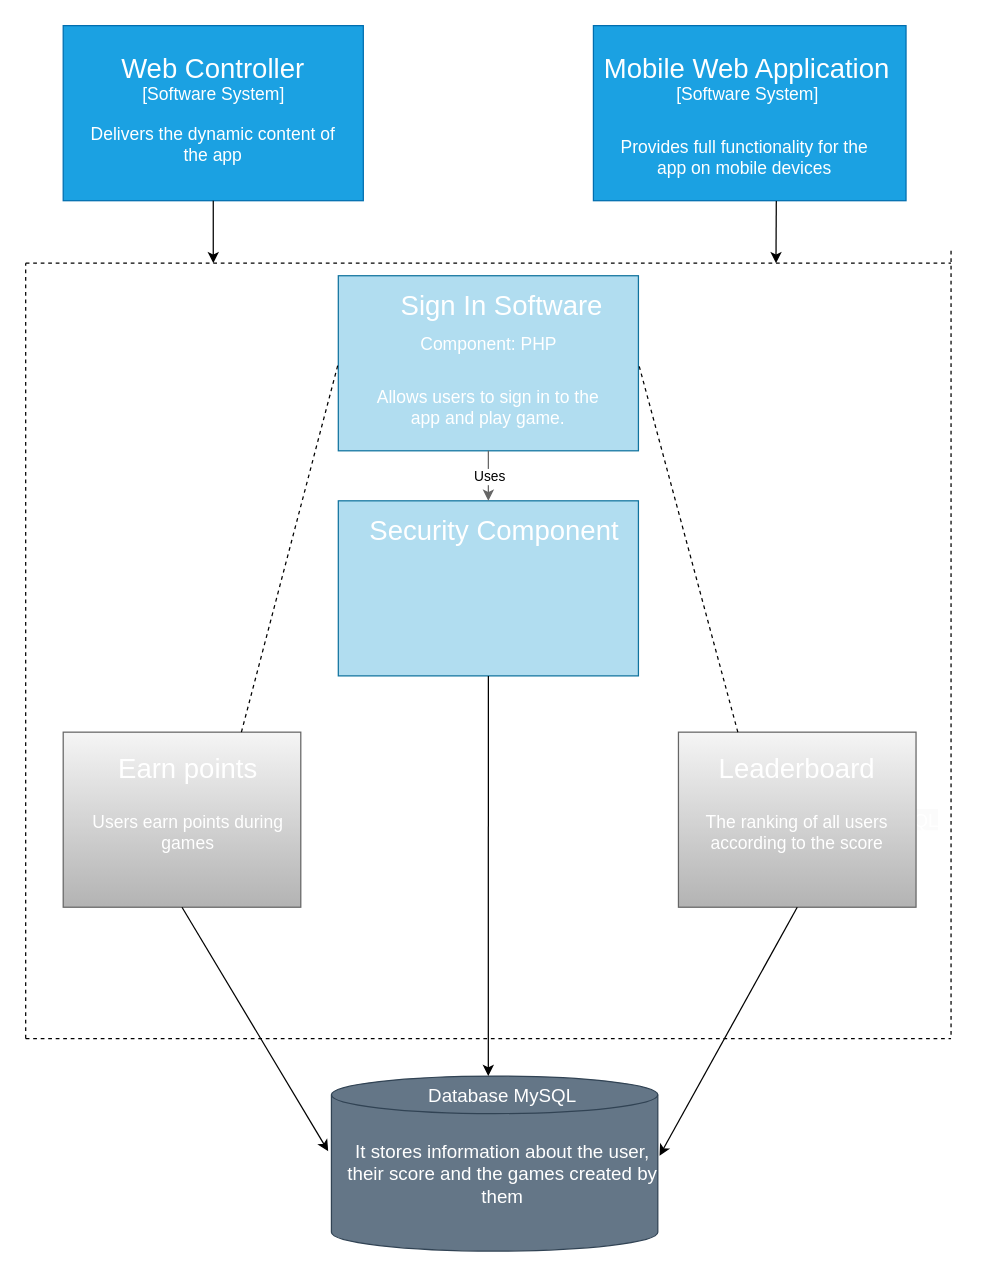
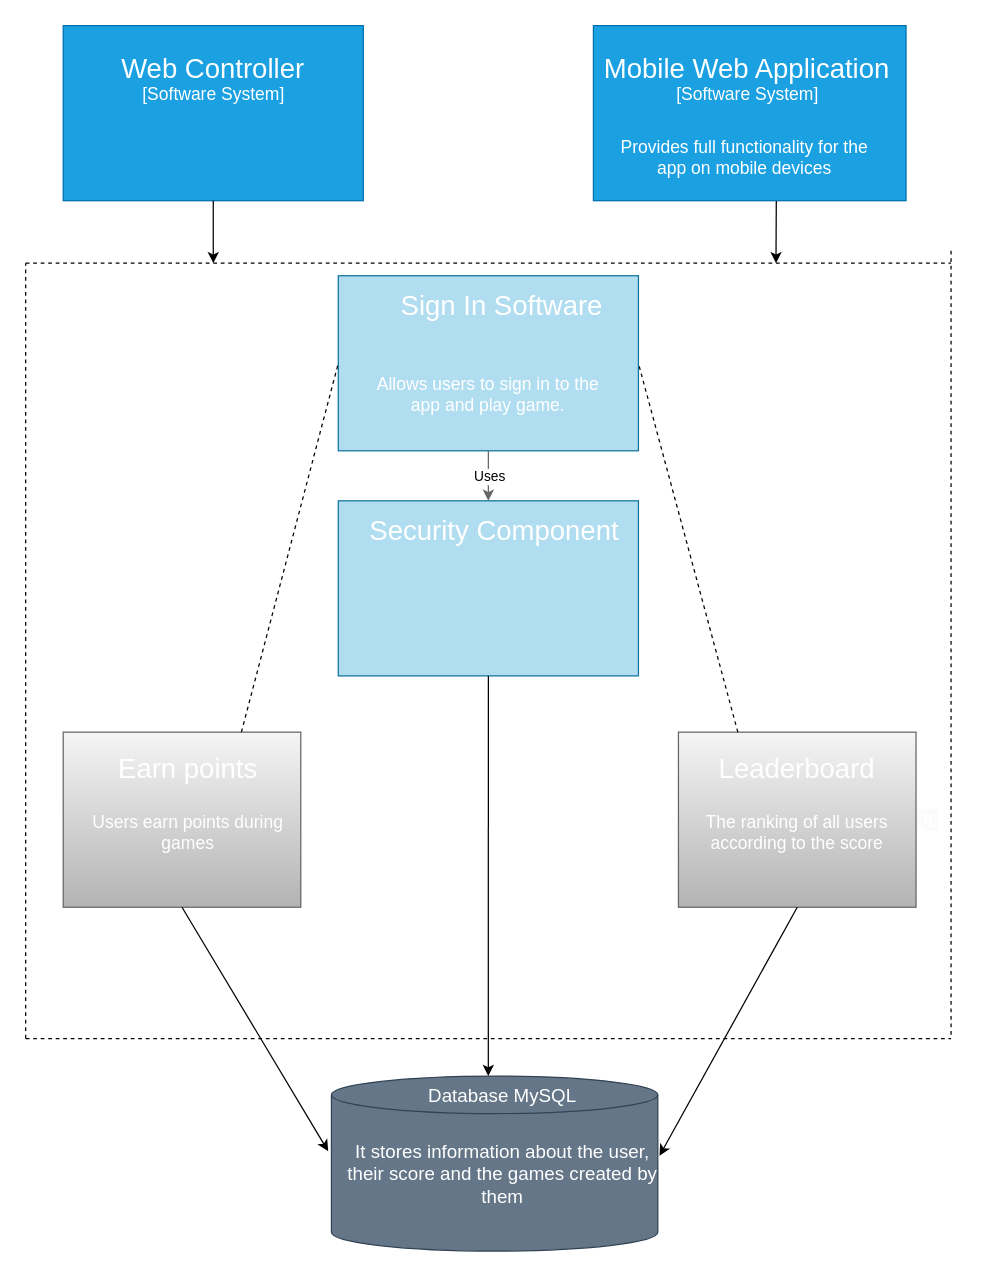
node "Delivers the dynamic content of the app": removed
node "Component: PHP": removed
node "Allows users to sign in to the app and play game.": moved (488, 407) -> (488, 394)
